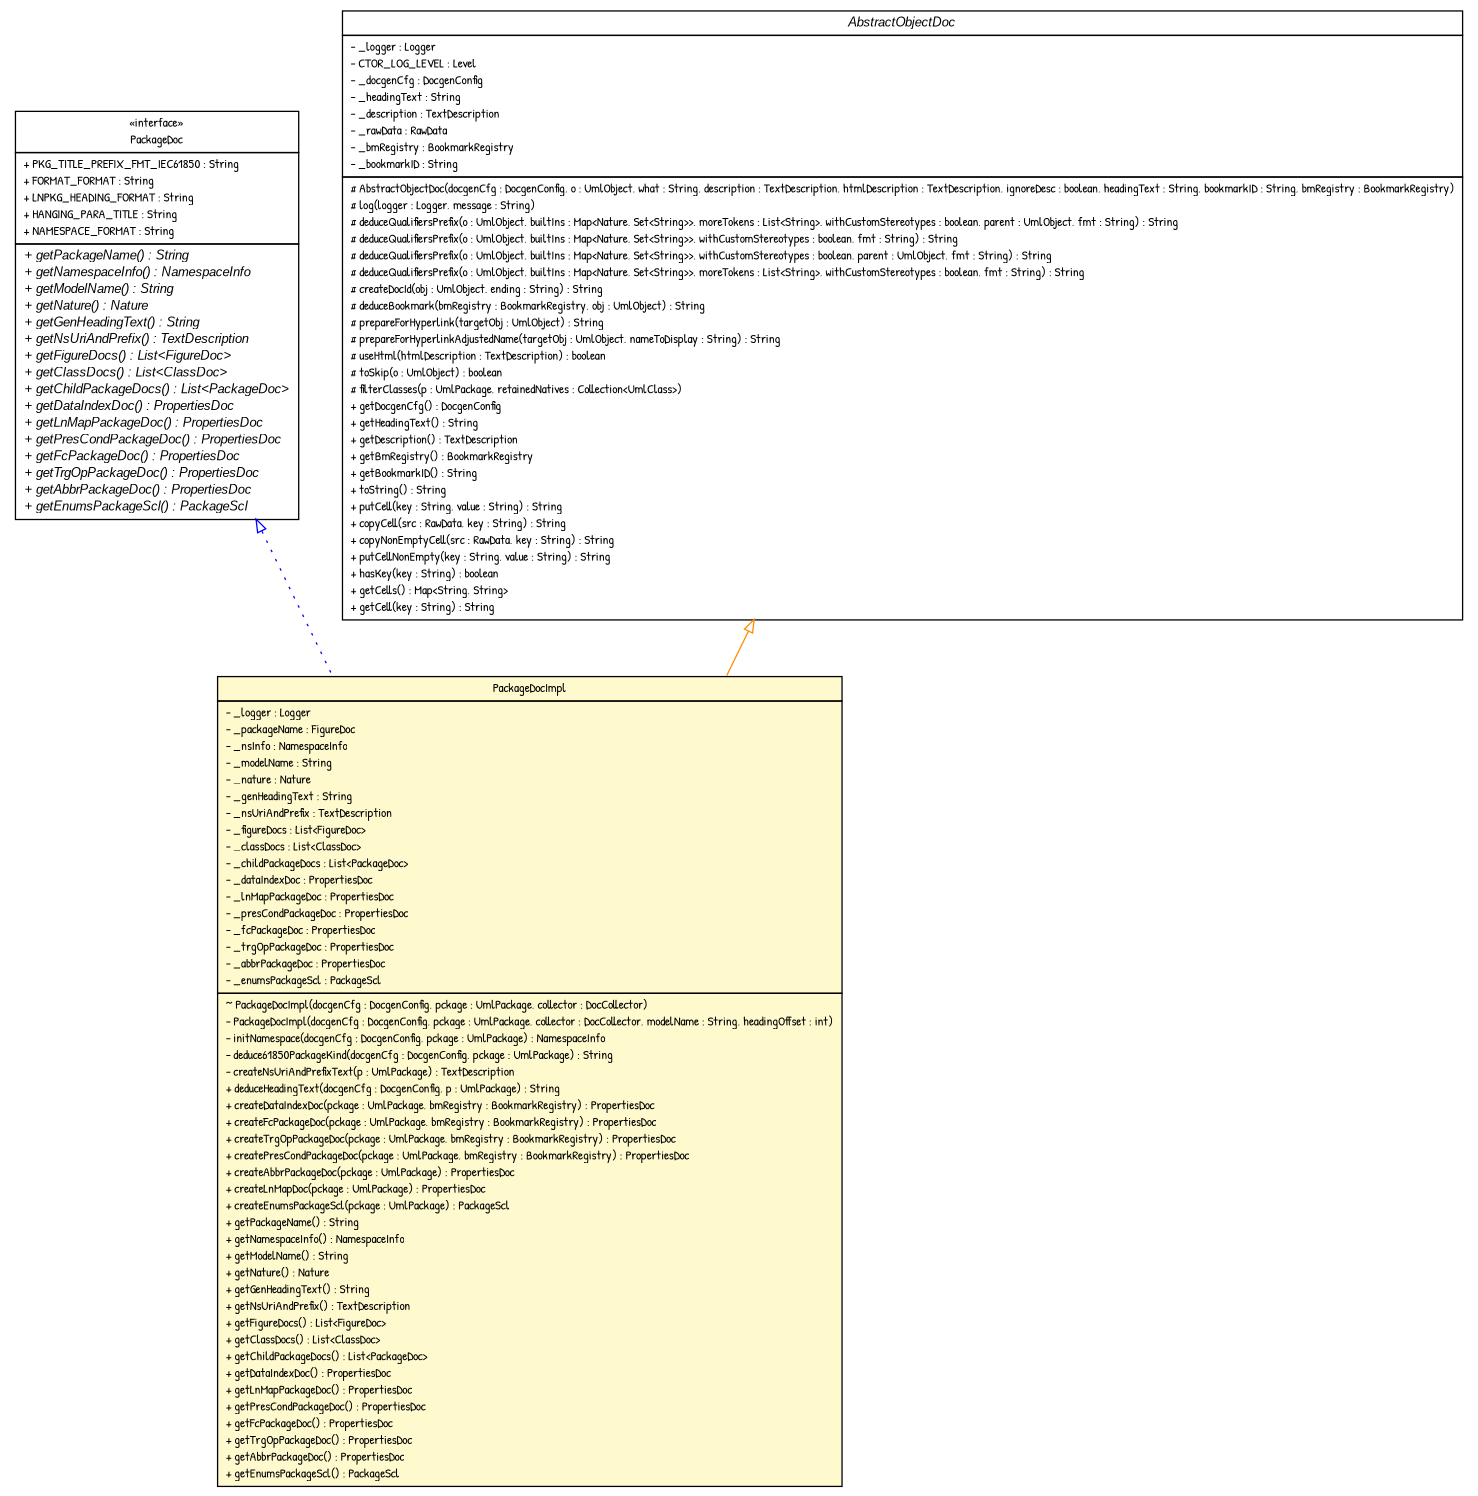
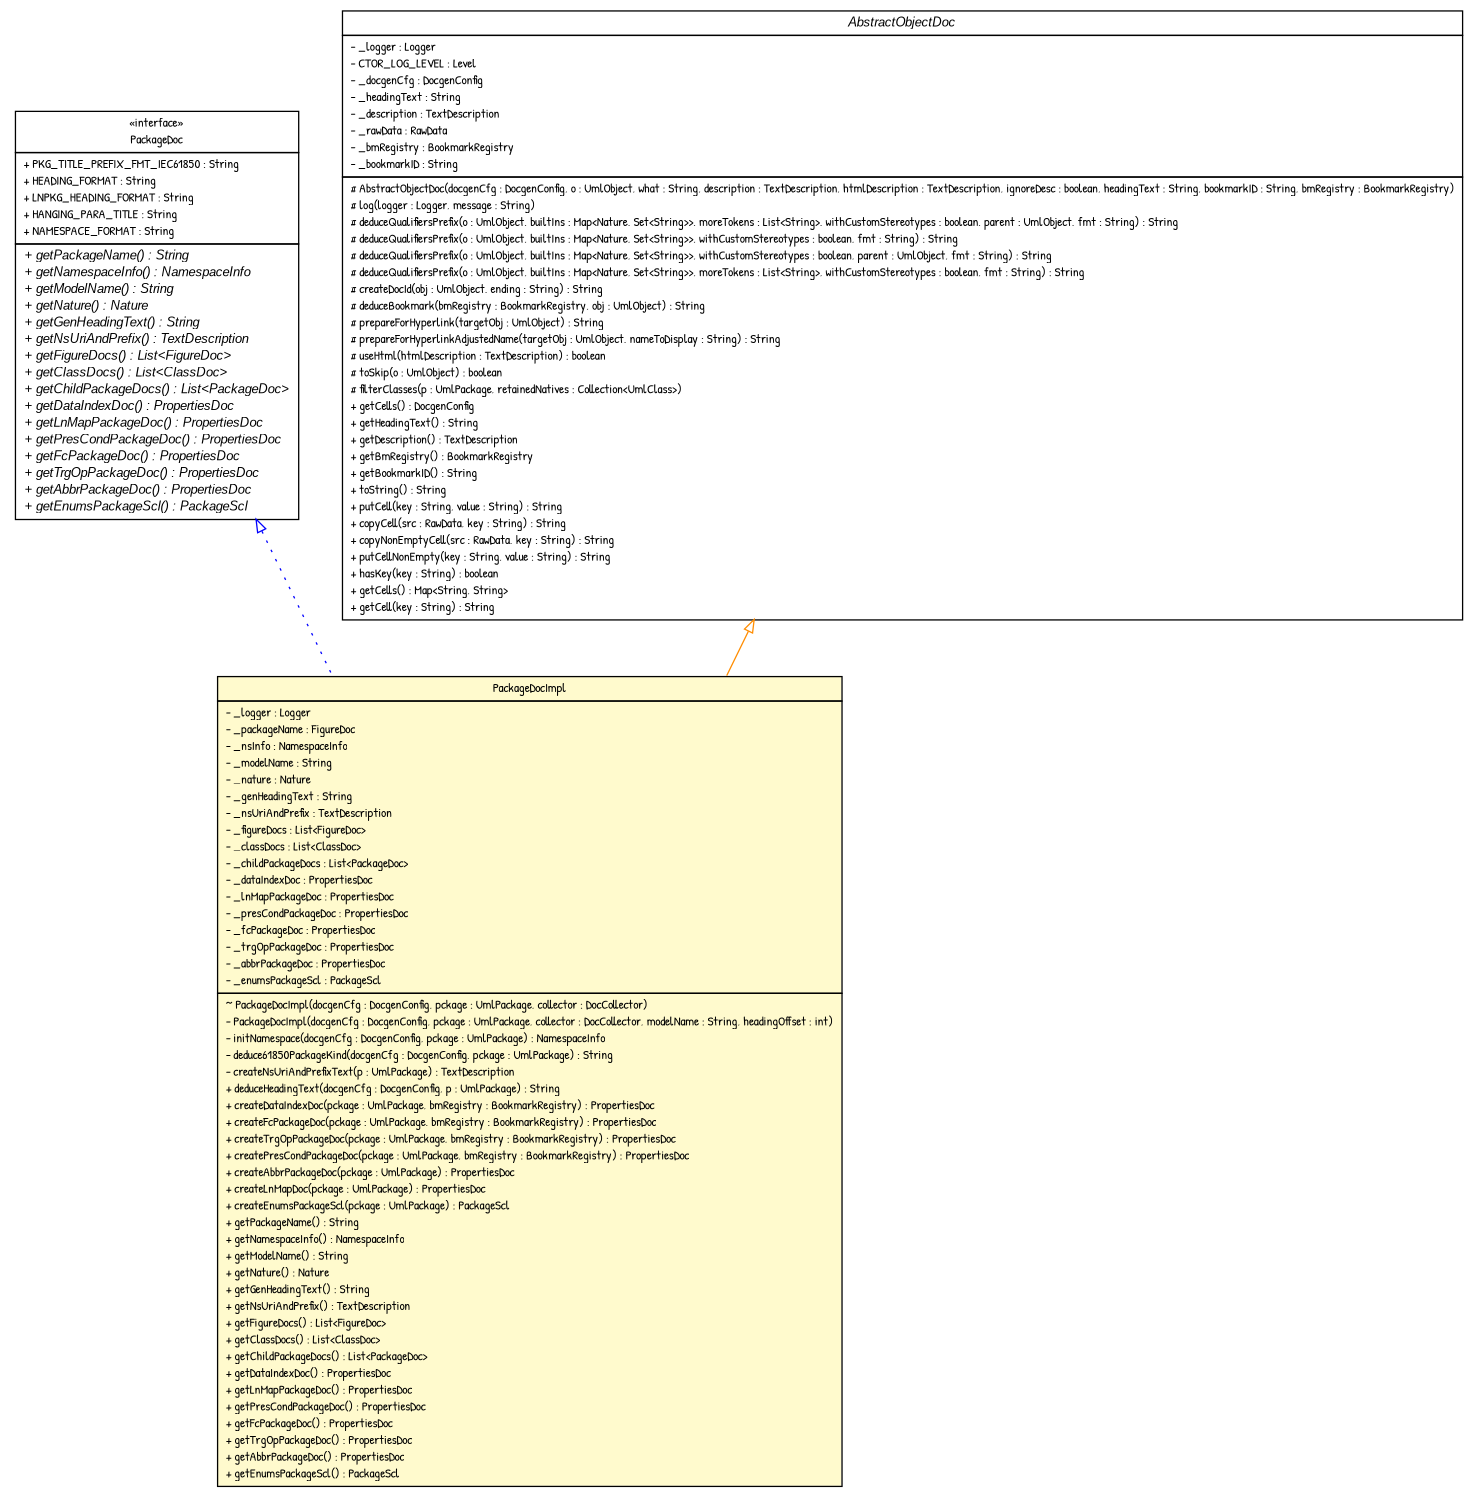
node "PackageDoc": text "+ FORMAT_FORMAT : String" -> "+ HEADING_FORMAT : String"
node "AbstractObjectDoc": text "+ getDocgenCfg() : DocgenConfig" -> "+ getCells() : DocgenConfig"
